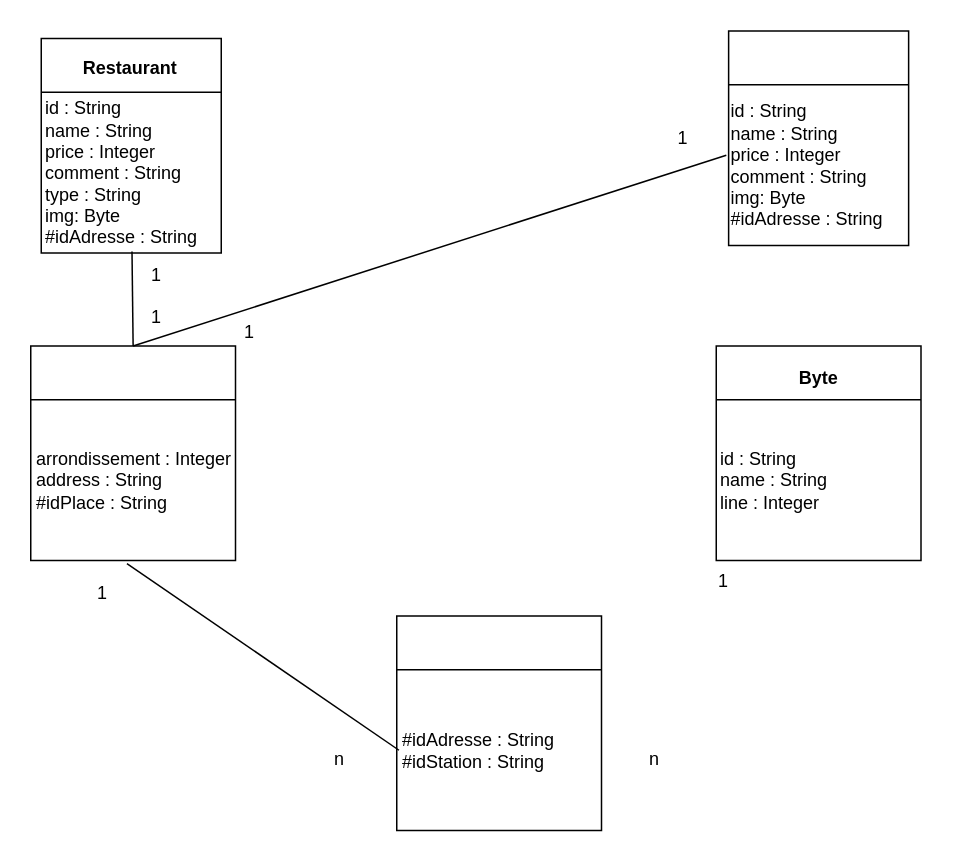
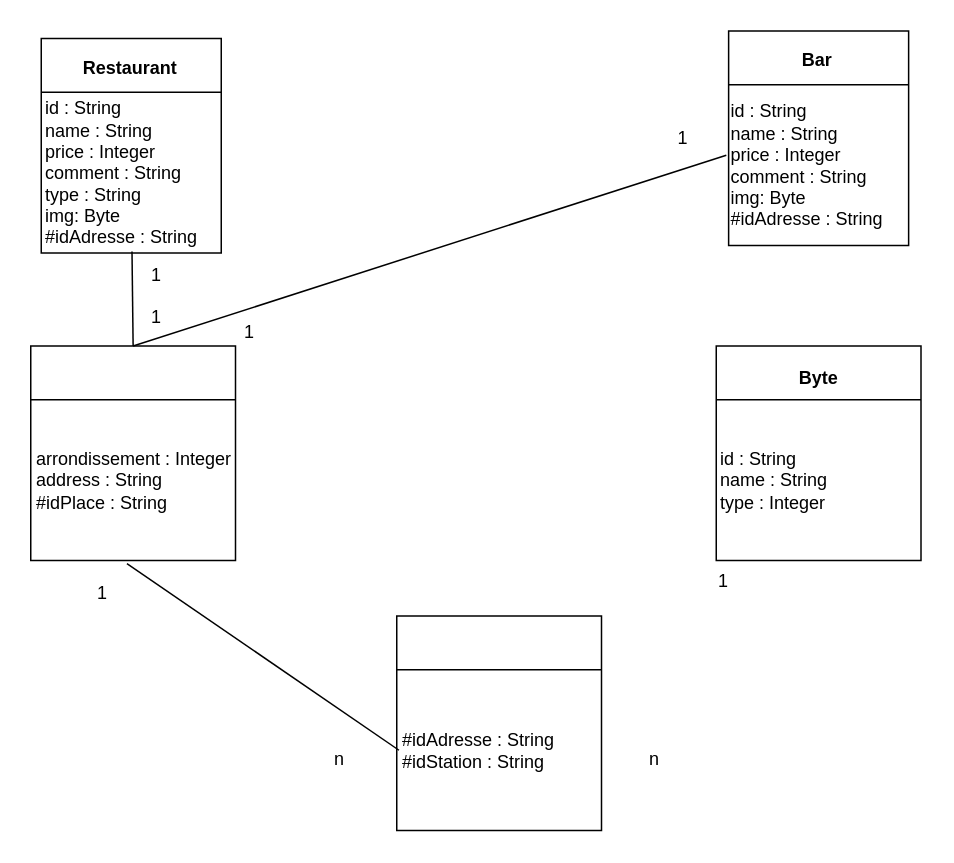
node "Bar": added
node "id : String name : String line : Integer": label "id : String name : String line : Integer" -> "id : String name : String type : Integer"
